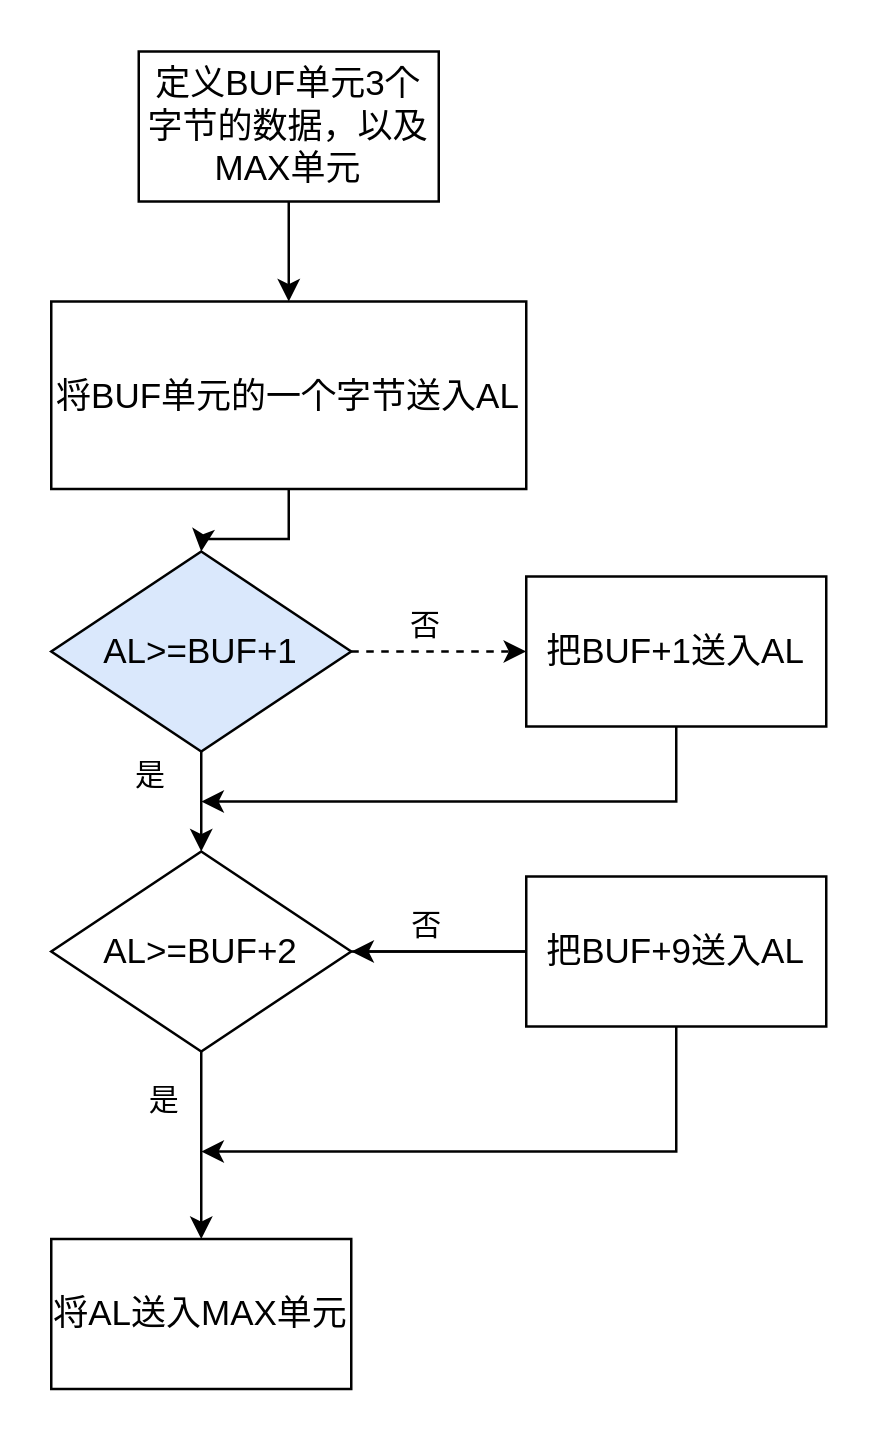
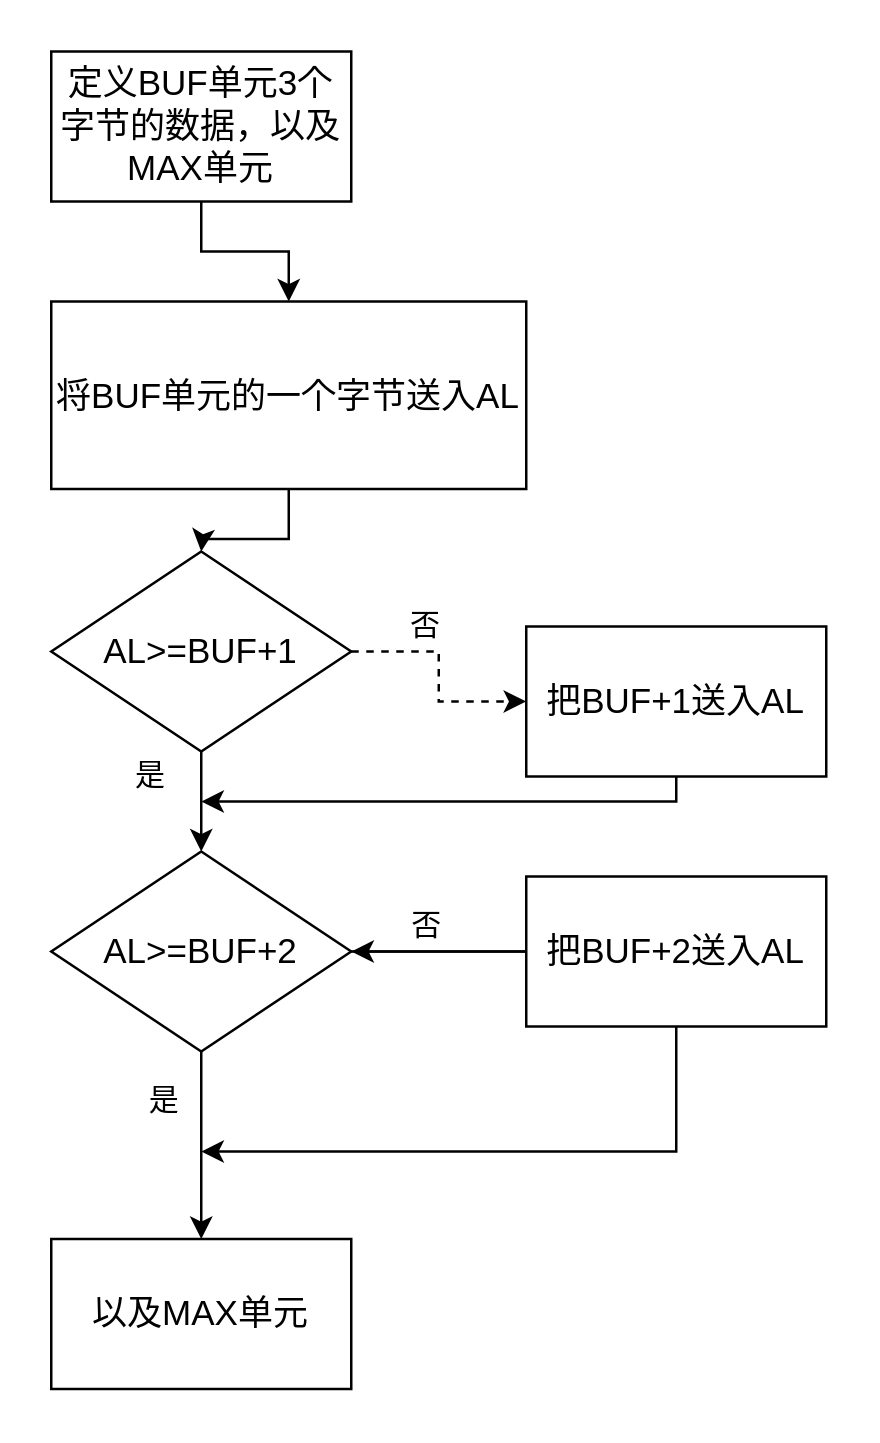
node "定义BUF单元3个字节的数据，以及MAX单元": moved (289, 126) -> (201, 126)
node "AL>=BUF+1": fillcolor #dae8fc -> #ffffff
node "把BUF+1送入AL": moved (676, 651) -> (676, 701)
node "把BUF+9送入AL": label "把BUF+9送入AL" -> "把BUF+2送入AL"
node "将AL送入MAX单元": label "将AL送入MAX单元" -> "以及MAX单元"
